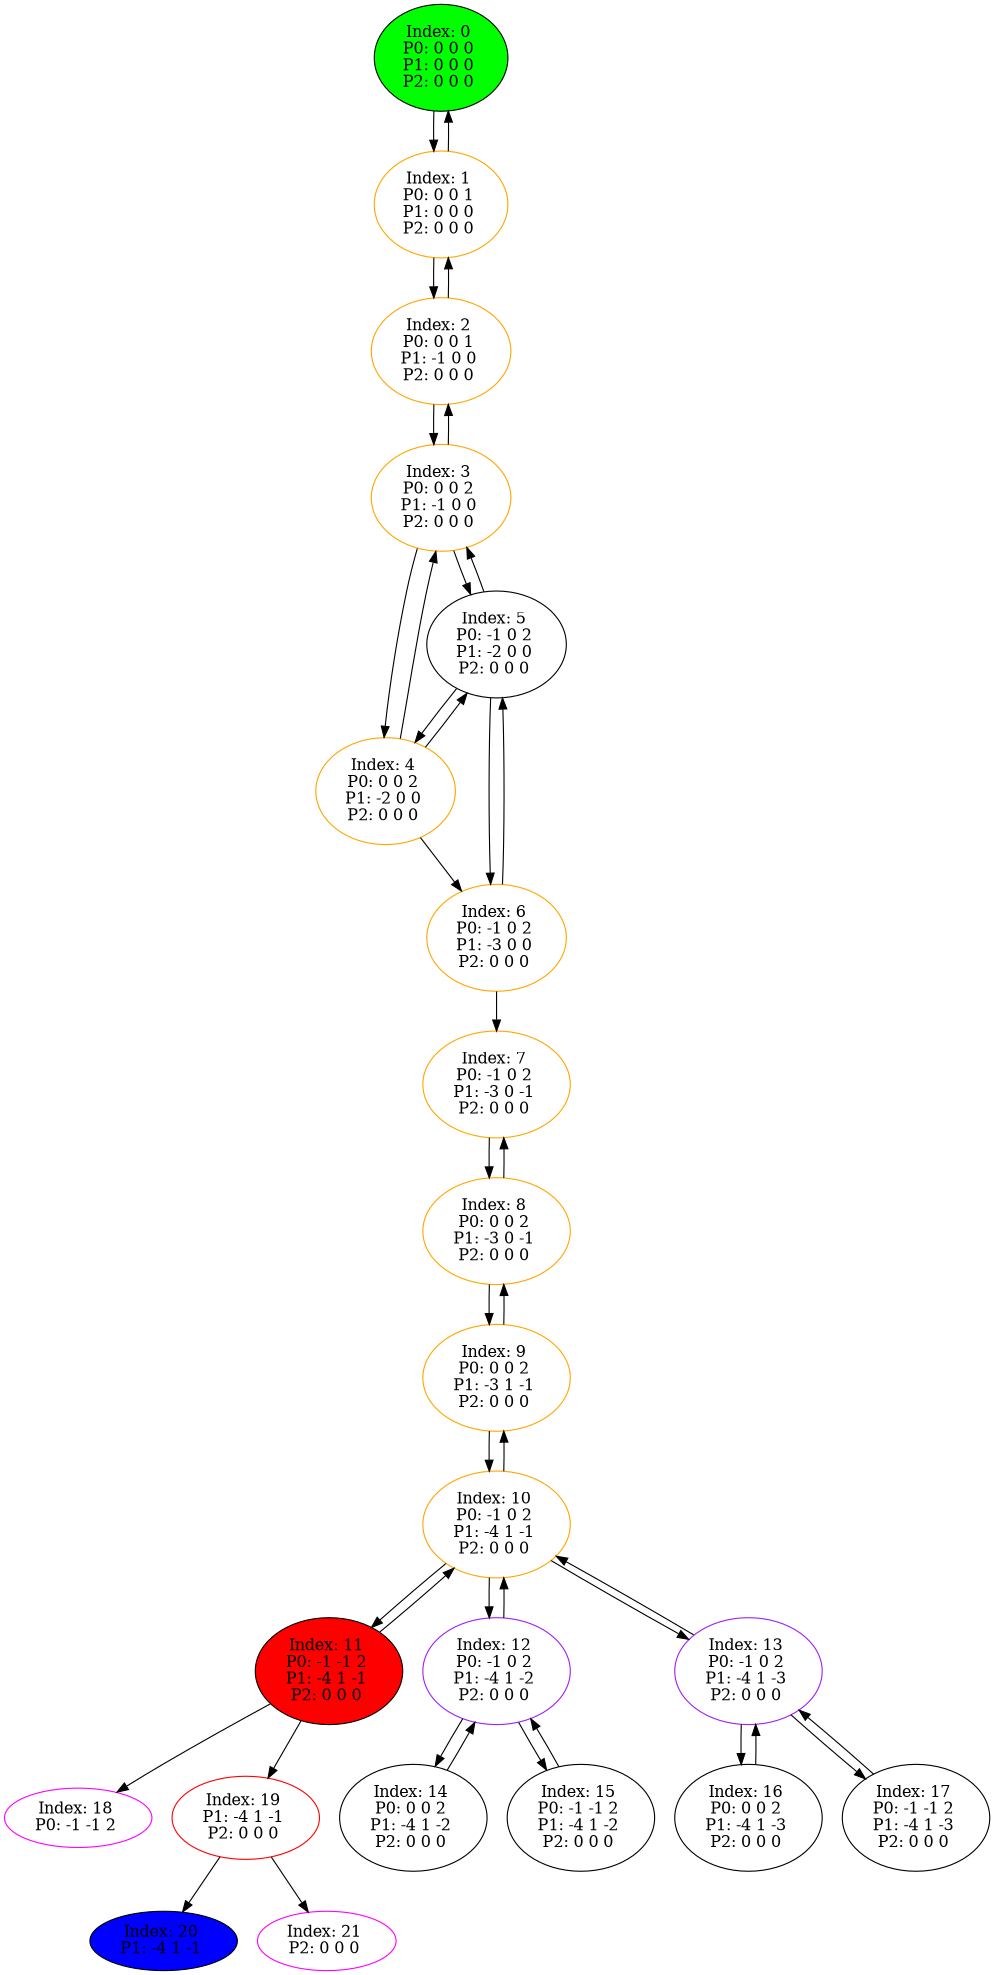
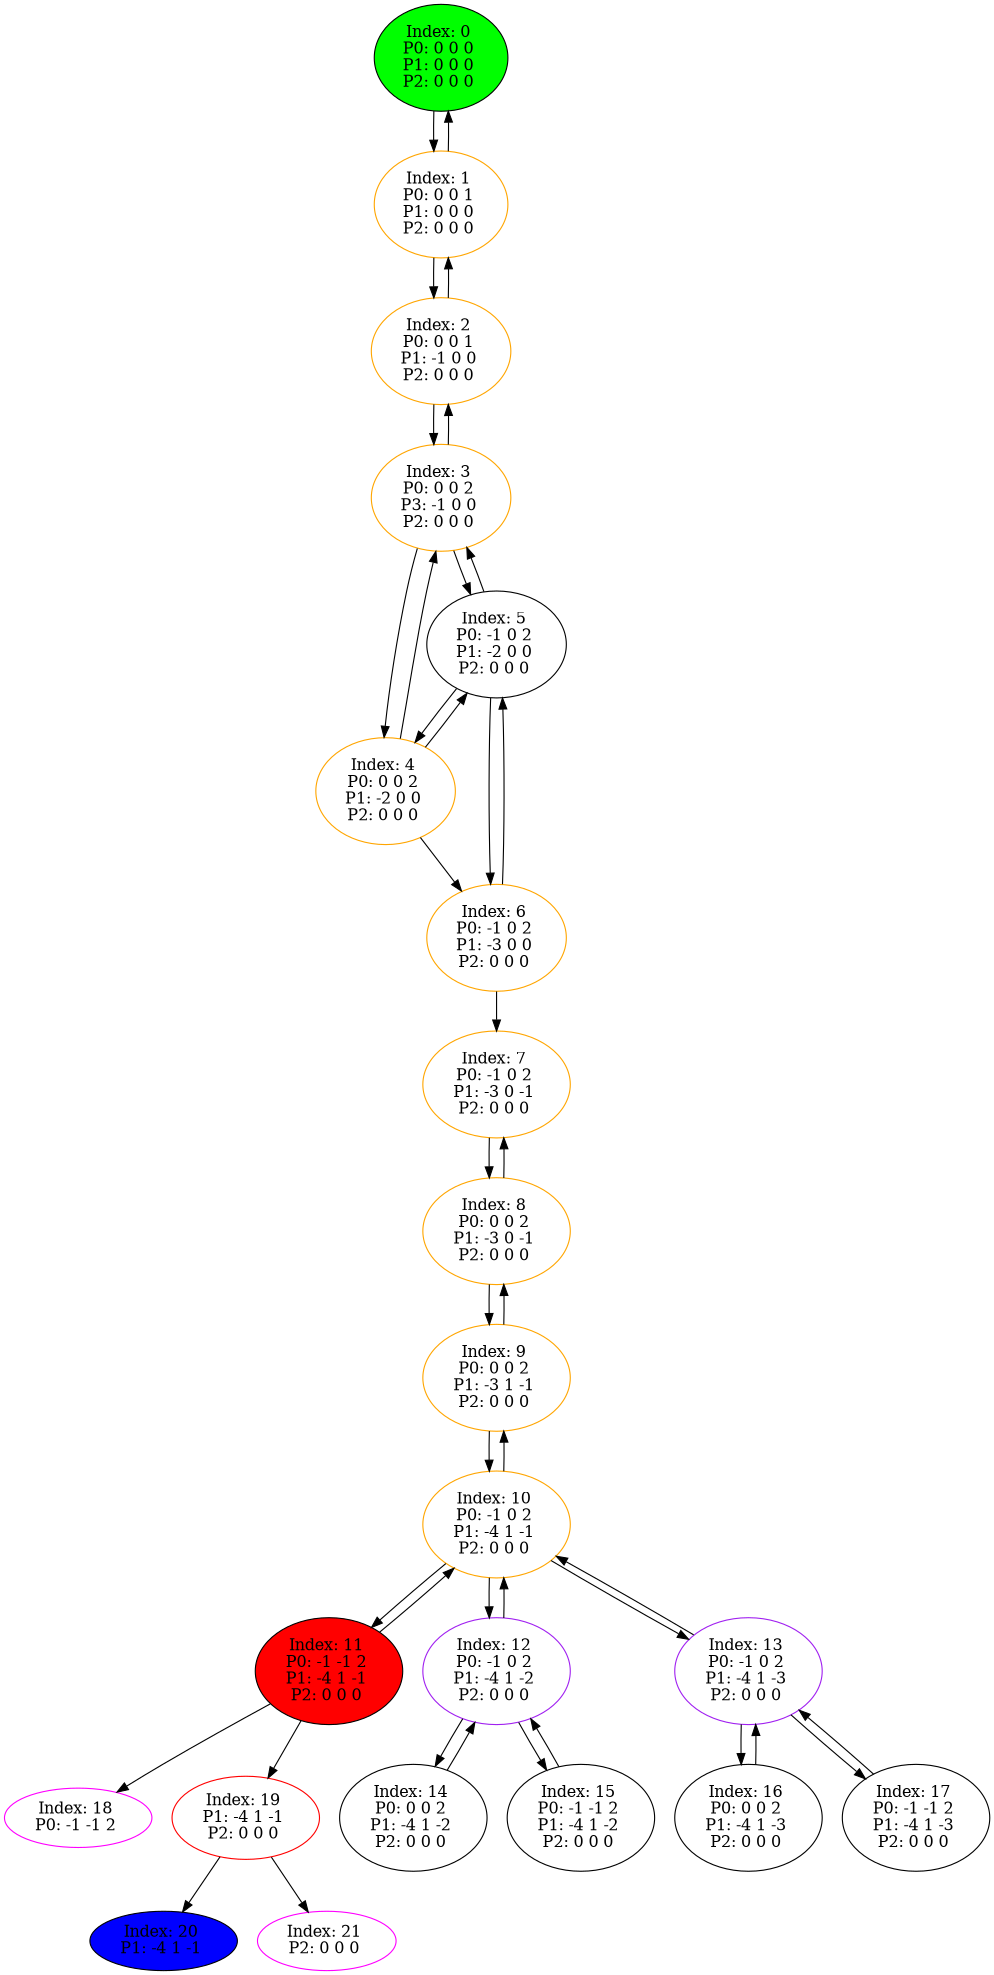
node "Index: 3 P0: 0 0 2 P1: -1 0 0 P2: 0 0 0": label "Index: 3 P0: 0 0 2 P1: -1 0 0 P2: 0 0 0" -> "Index: 3 P0: 0 0 2 P3: -1 0 0 P2: 0 0 0"
